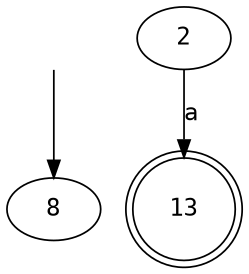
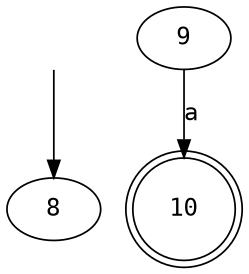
node "2": label "2" -> "9"
node "13": label "13" -> "10"
